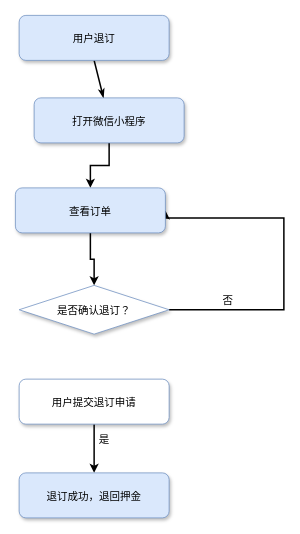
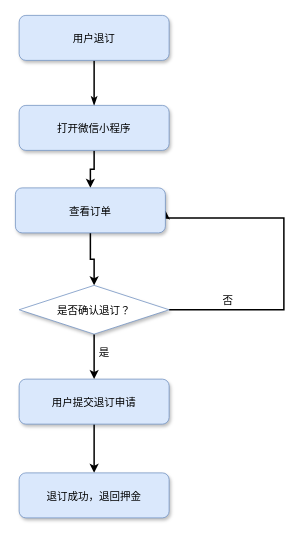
node "打开微信小程序": moved (109, 120) -> (94, 128)
edge "是否确认退订？" -> "用户提交退订申请": added
node "用户提交退订申请": fillcolor #ffffff -> #dae8fc
node "是": moved (104, 439) -> (104, 353)
